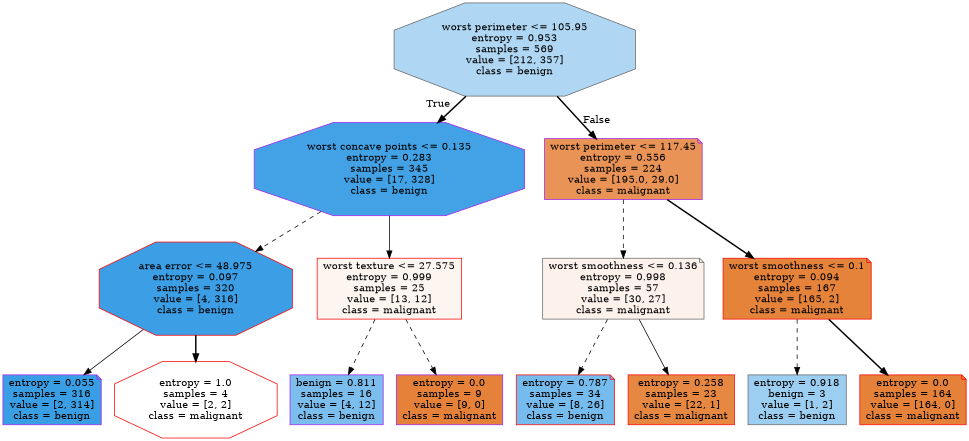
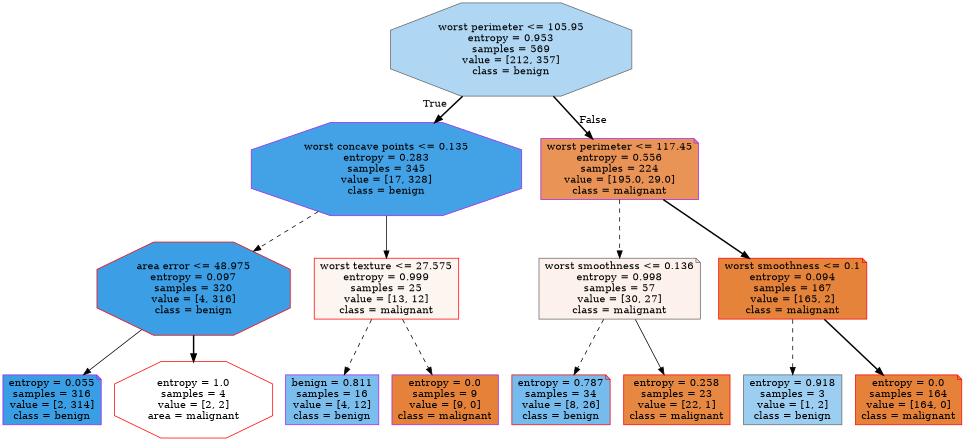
node "entropy = 1.0 samples = 4 value = [2, 2] class = malignant": label "entropy = 1.0 samples = 4 value = [2, 2] class = malignant" -> "entropy = 1.0 samples = 4 value = [2, 2] area = malignant"
node "entropy = 0.918 benign = 3 value = [1, 2] class = benign": label "entropy = 0.918 benign = 3 value = [1, 2] class = benign" -> "entropy = 0.918 samples = 3 value = [1, 2] class = benign"
